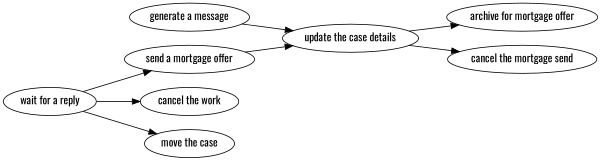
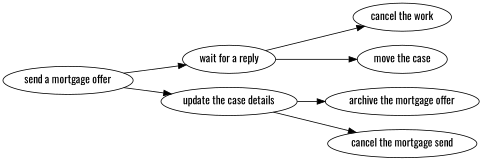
node "generate a message": removed
node "archive for mortgage offer": label "archive for mortgage offer" -> "archive the mortgage offer"
edge "wait for a reply" -> "send a mortgage offer": reversed
